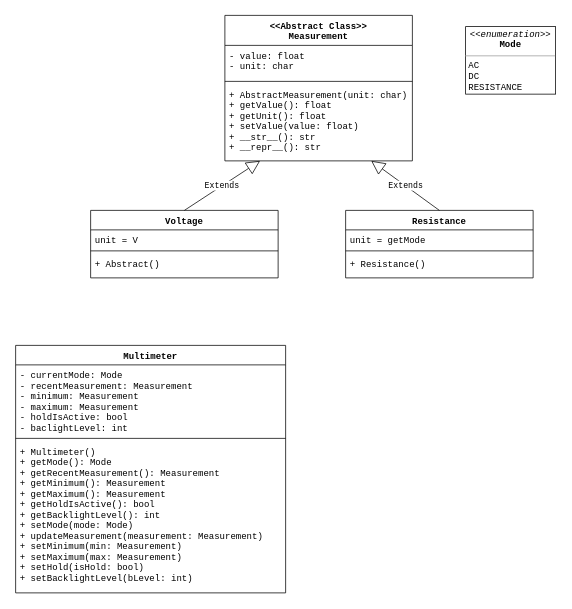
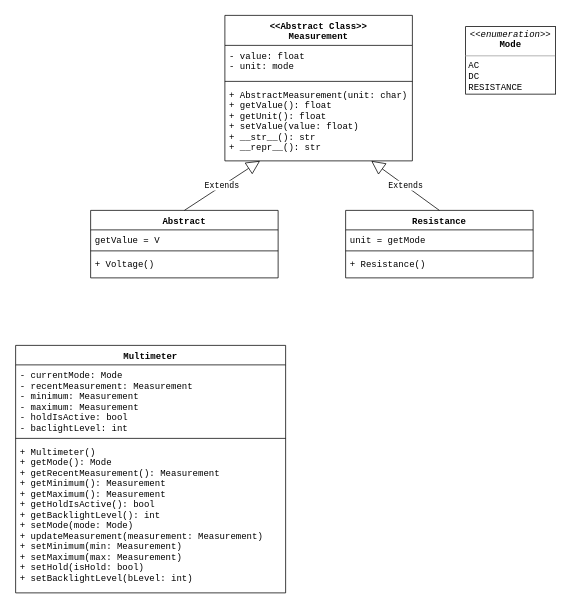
node "- value: float - unit: char": label "- value: float - unit: char" -> "- value: float - unit: mode"
node "Voltage": label "Voltage" -> "Abstract"
node "unit = V": label "unit = V" -> "getValue = V"
node "+ Abstract()": label "+ Abstract()" -> "+ Voltage()"
